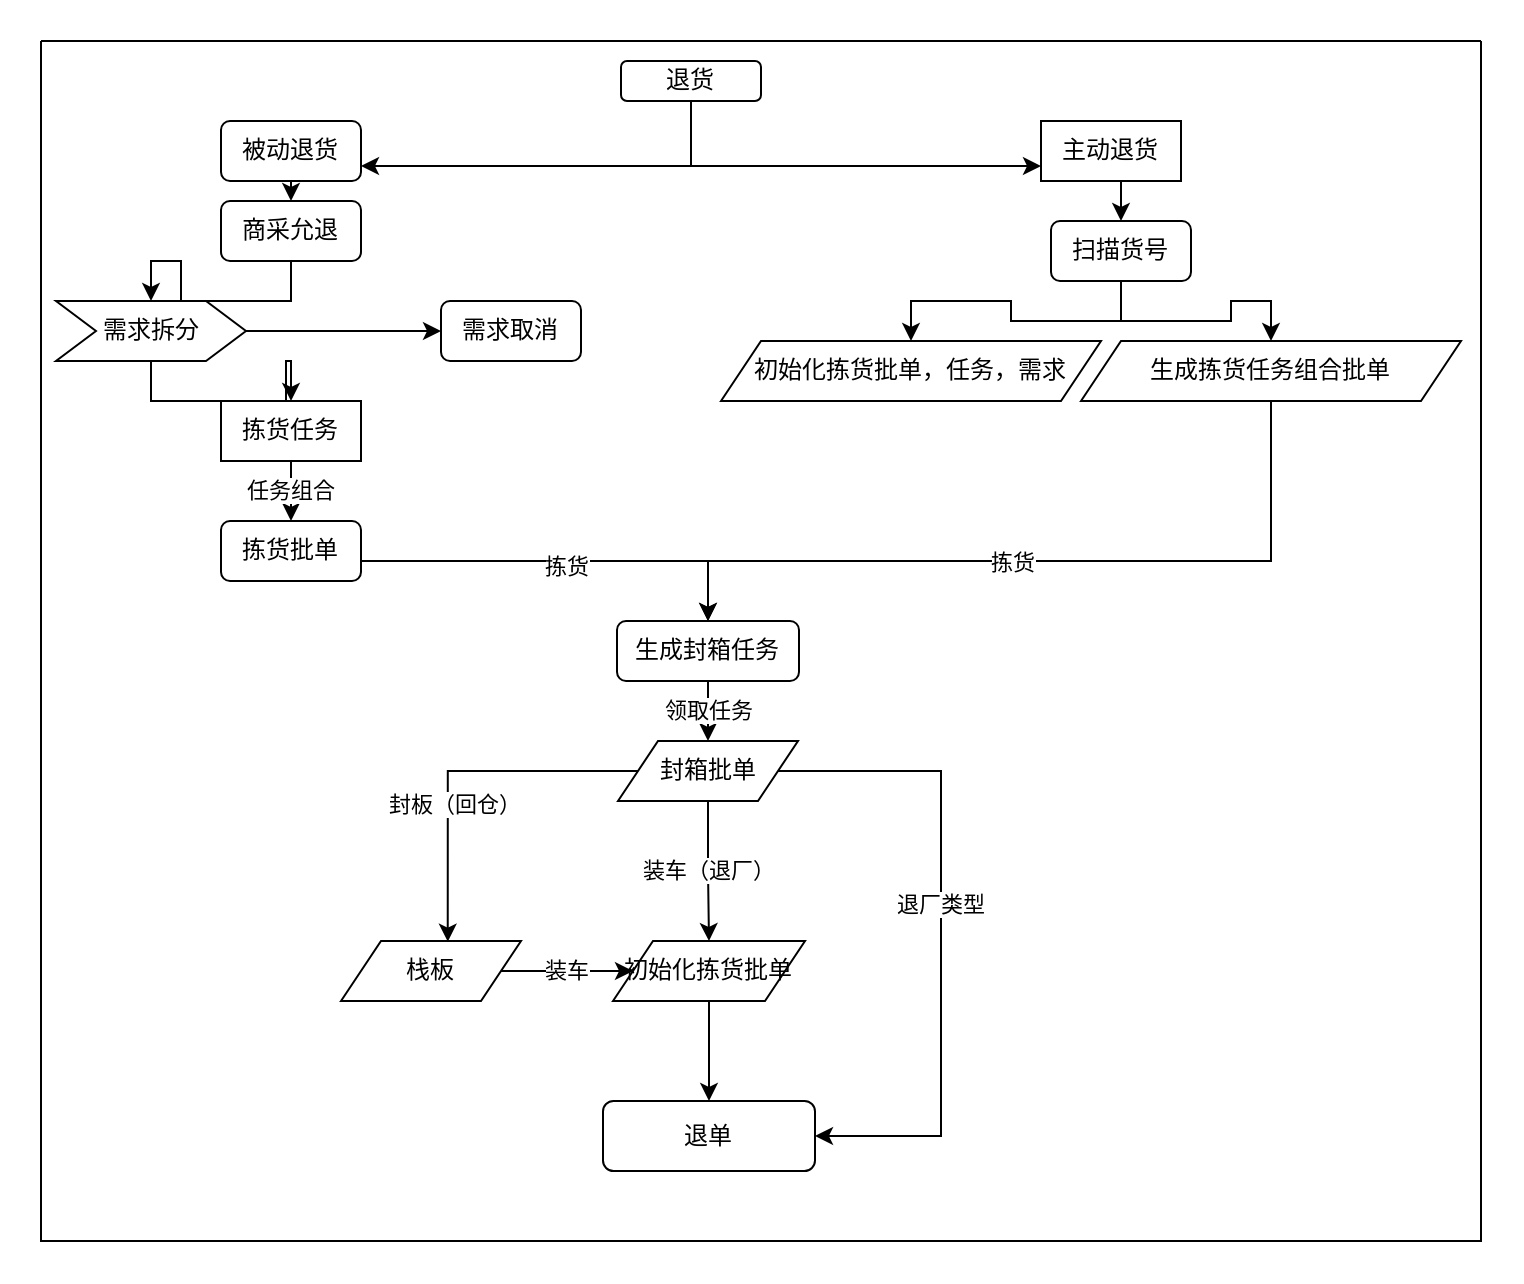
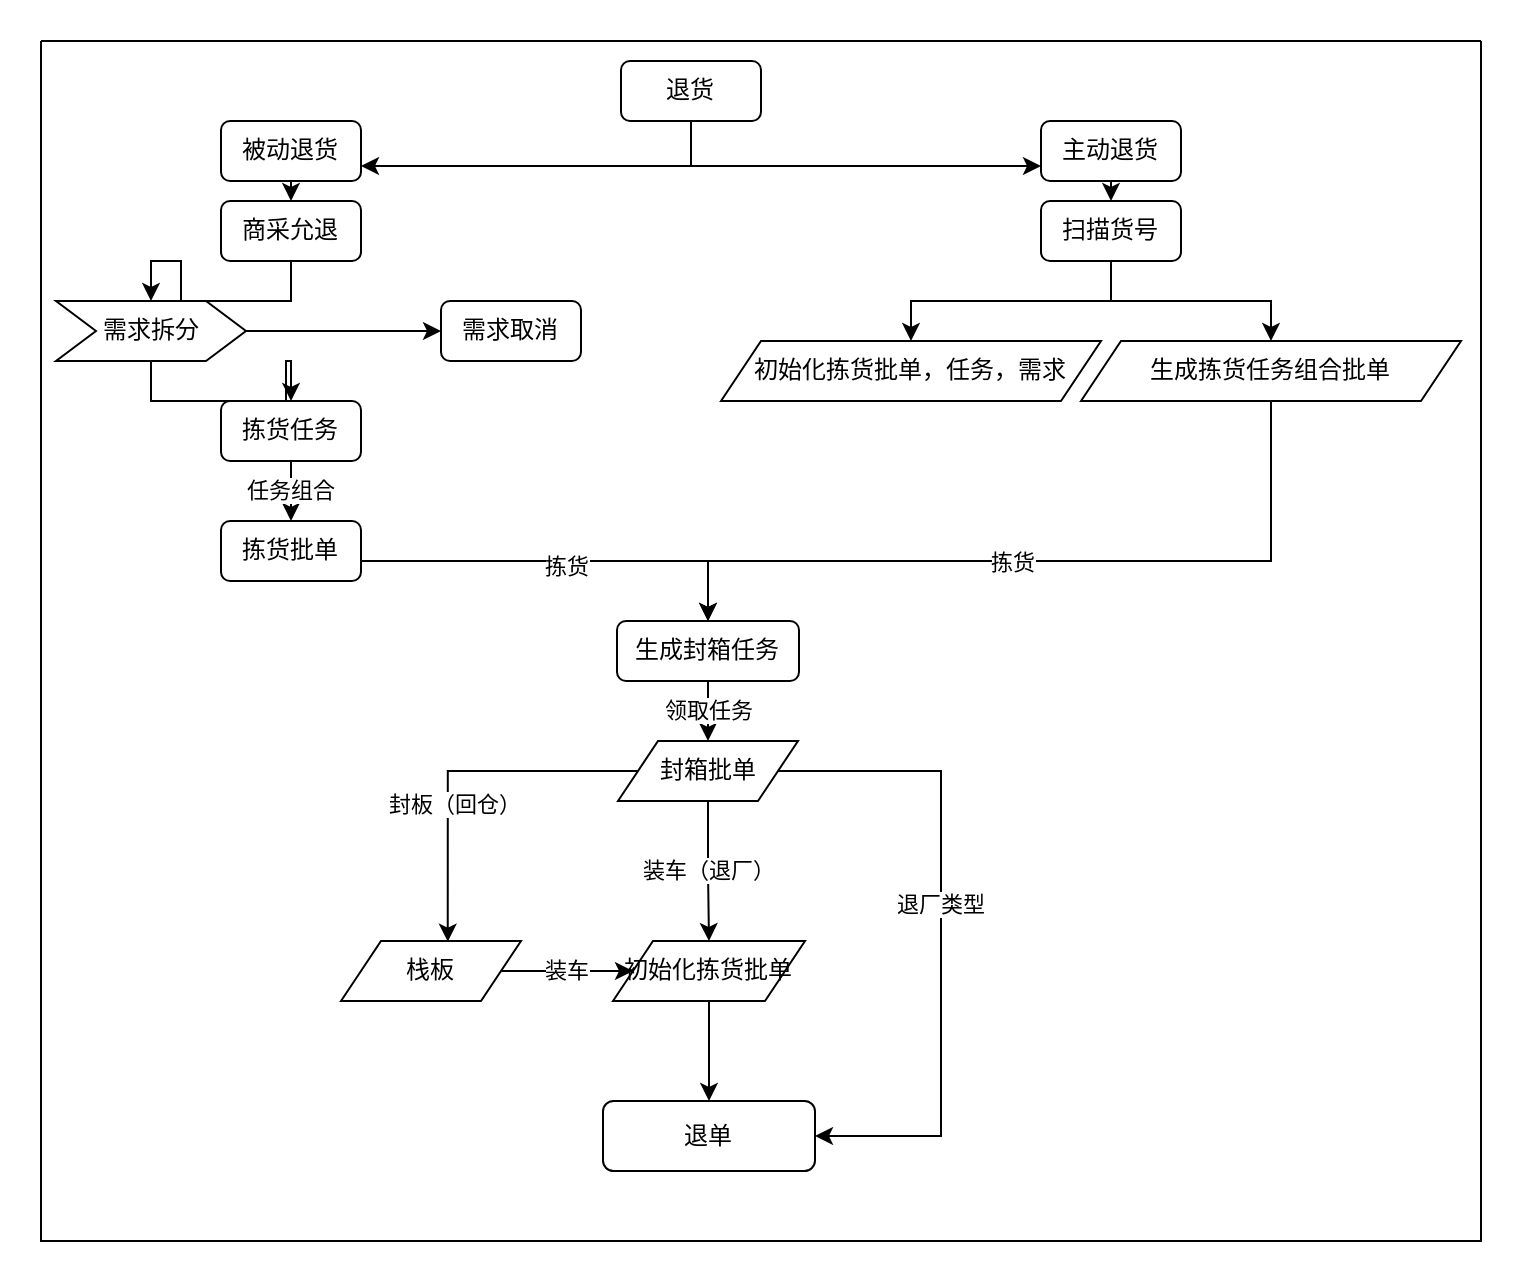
node "退货": size 140x40 -> 140x60
node "主动退货": shape rectangle -> rounded rectangle
node "扫描货号": moved (1121, 251) -> (1111, 231)
node "拣货任务": shape rectangle -> rounded rectangle
